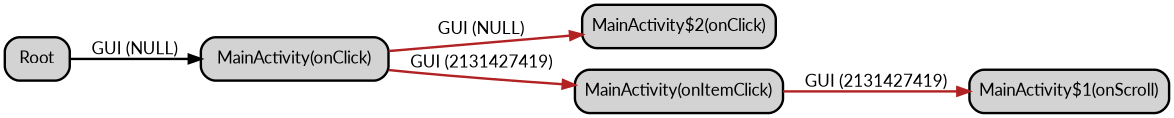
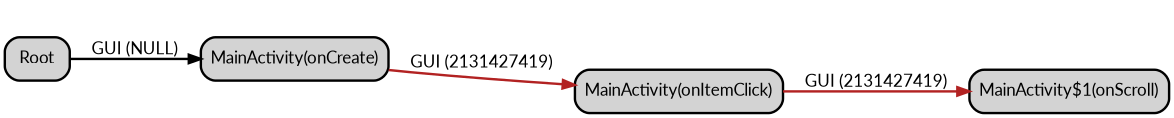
node "MainActivity$2(onClick)": removed
node "MainActivity(onClick)": label "MainActivity(onClick)" -> "MainActivity(onCreate)"
